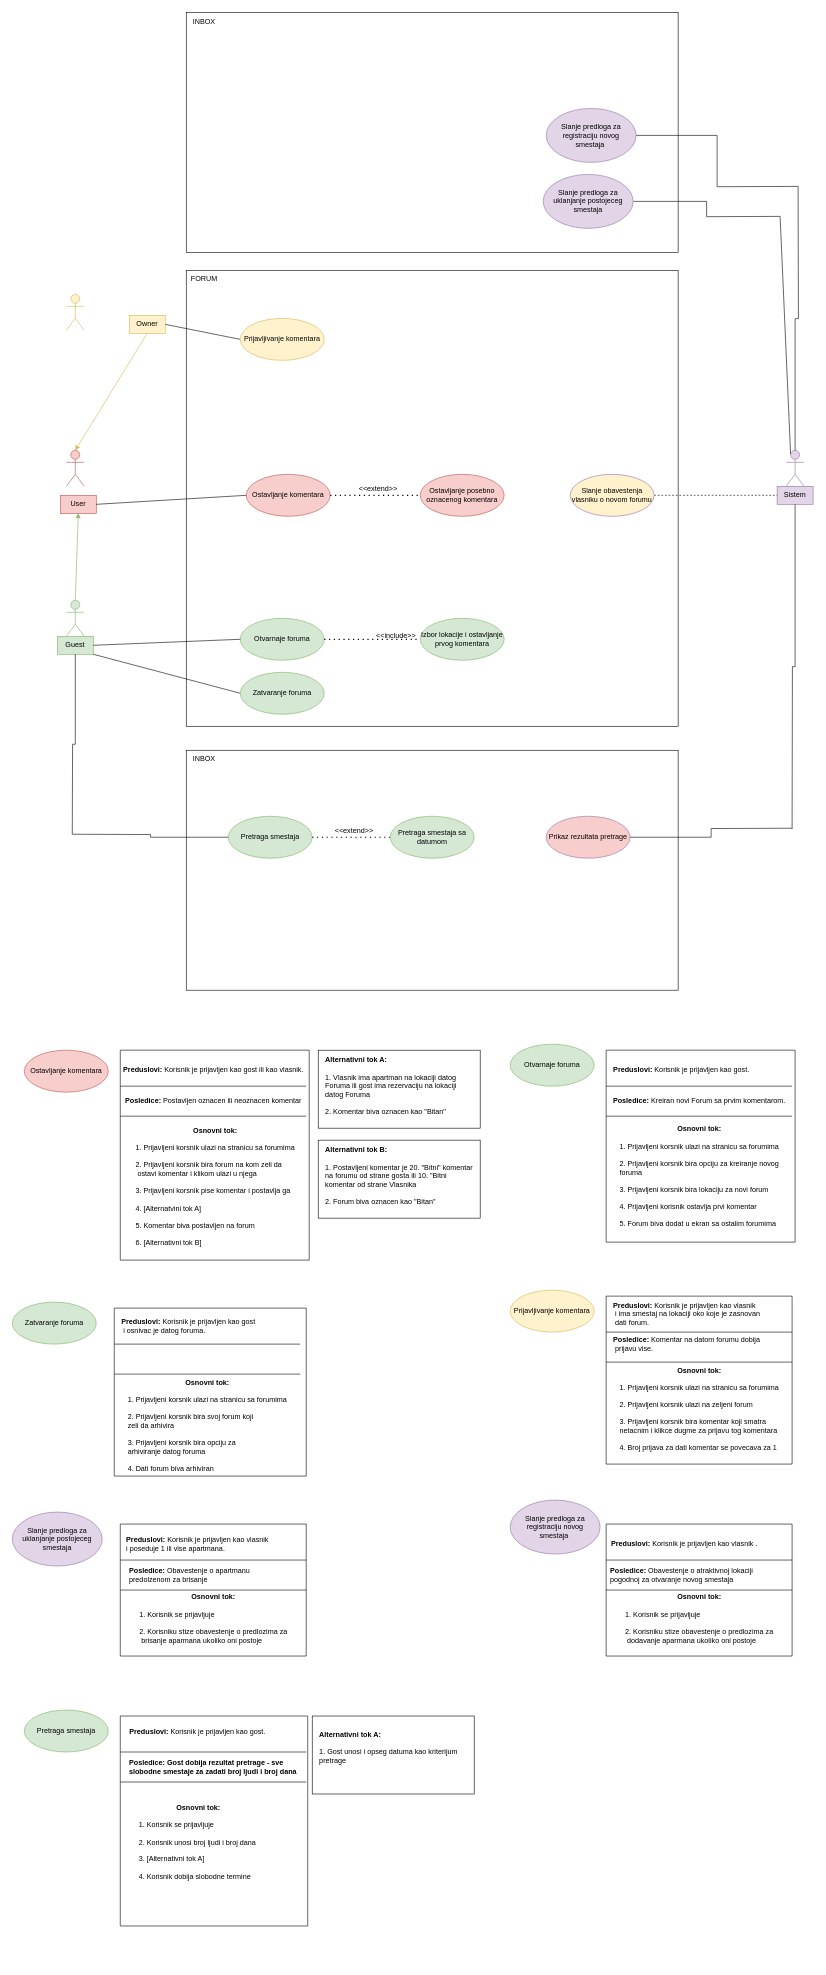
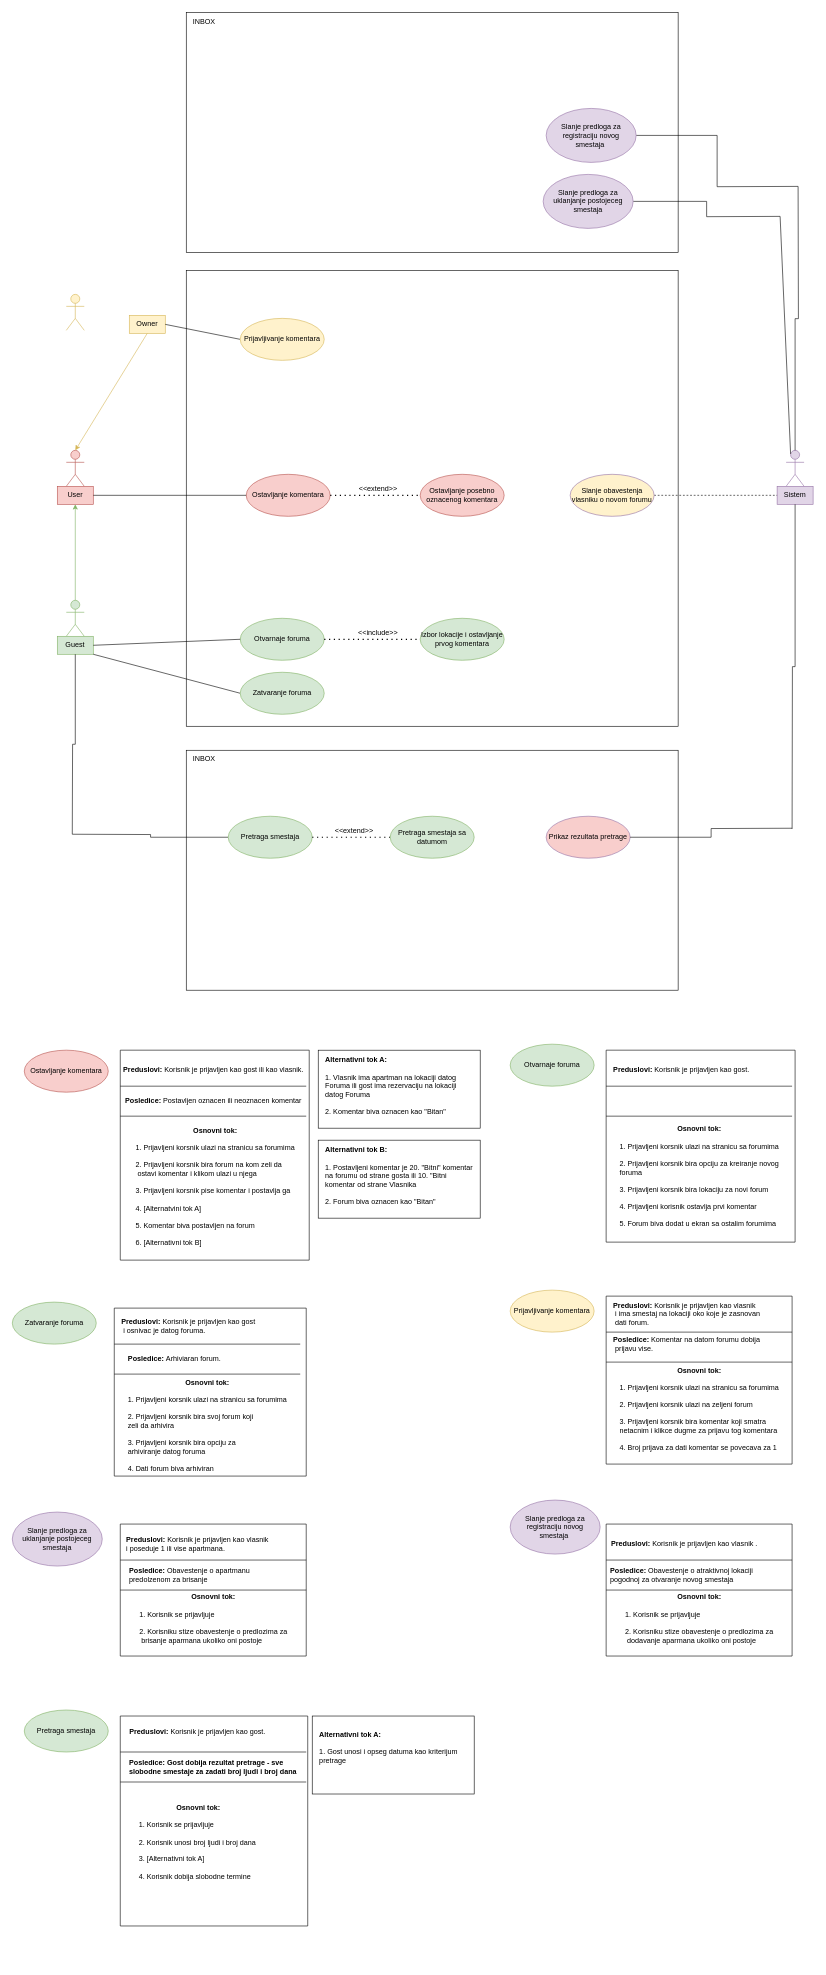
node "FORUM": removed
node "User": moved (78, 504) -> (75, 495)
node "<<include>>": moved (396, 636) -> (378, 633)
node "Posledice: Kreiran novi Forum sa prvim komentarom.": removed
node "Posledice: Arhiviaran forum.": added
